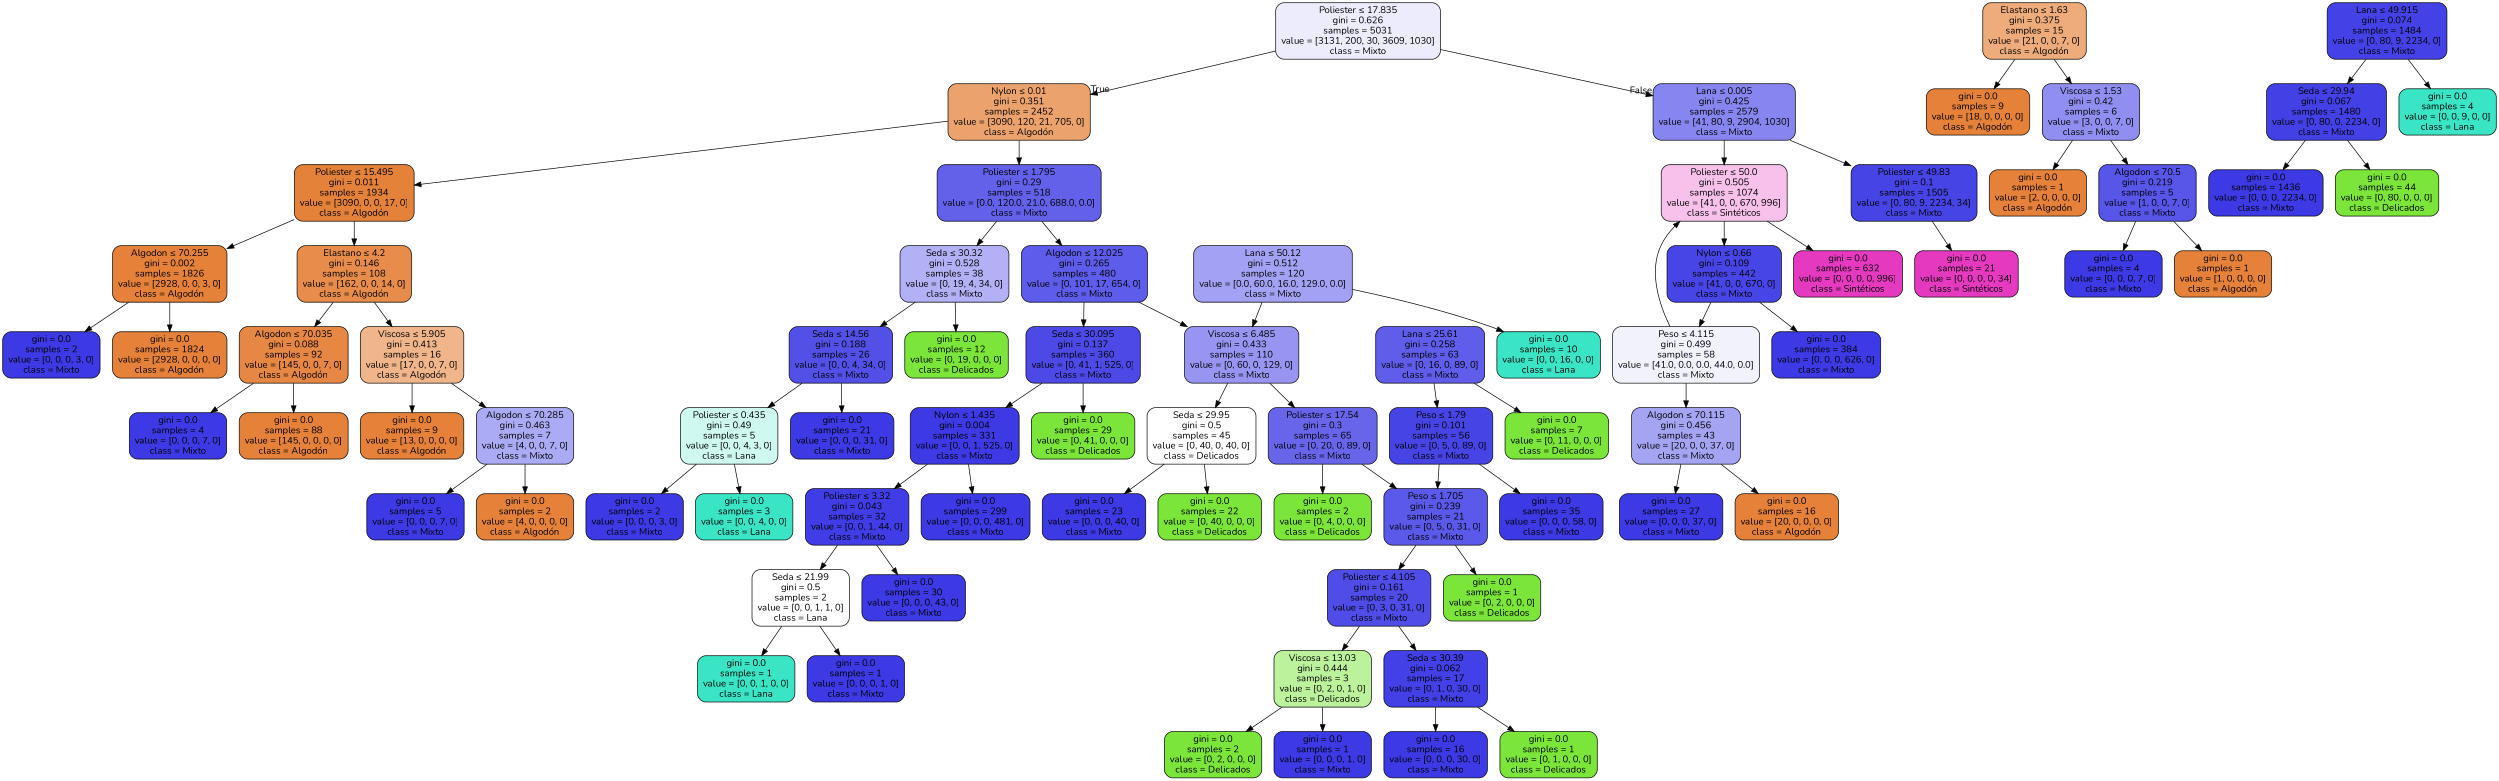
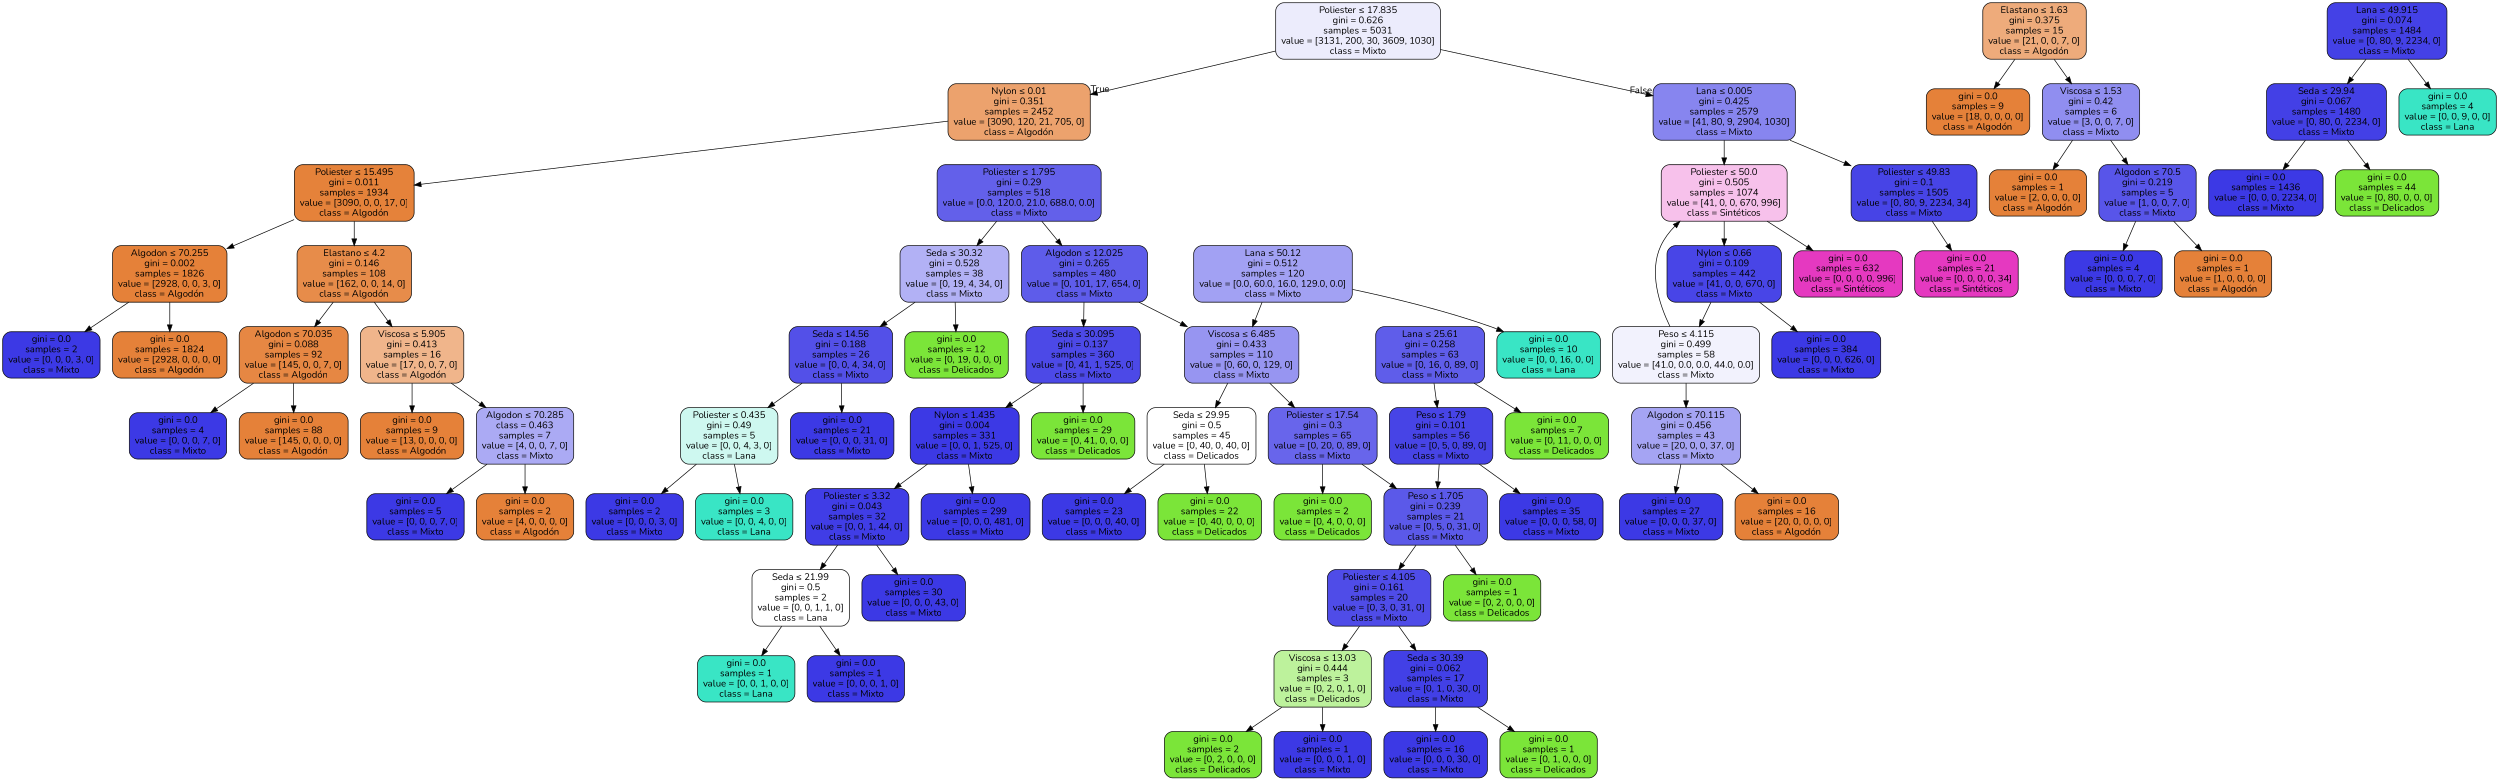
edge "Nylon ≤ 0.01" -> "Poliester ≤ 1.795": removed
node "Algodon ≤ 70.285": text "gini = 0.463" -> "class = 0.463"
